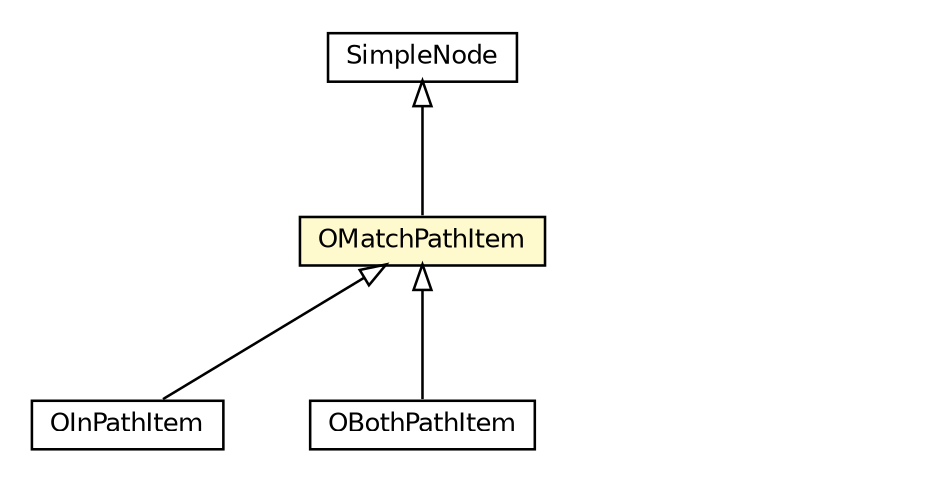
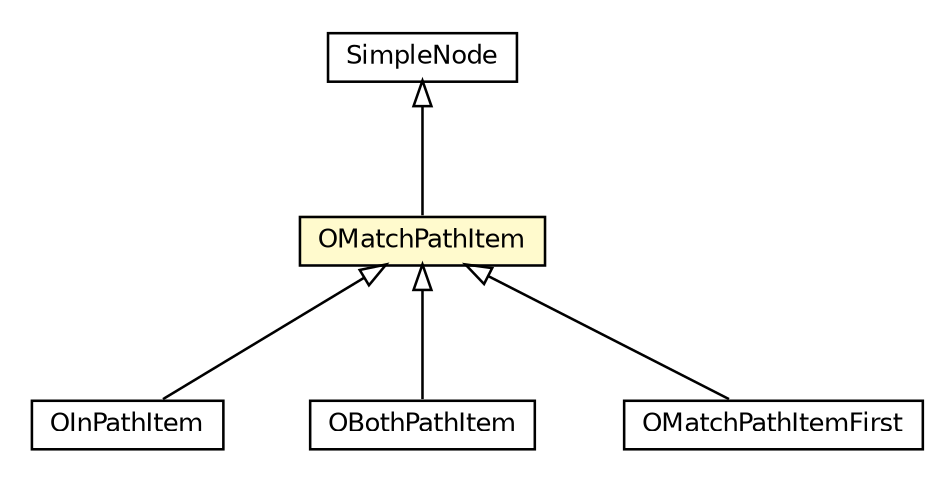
node "OMatchPathItemFirst": added
